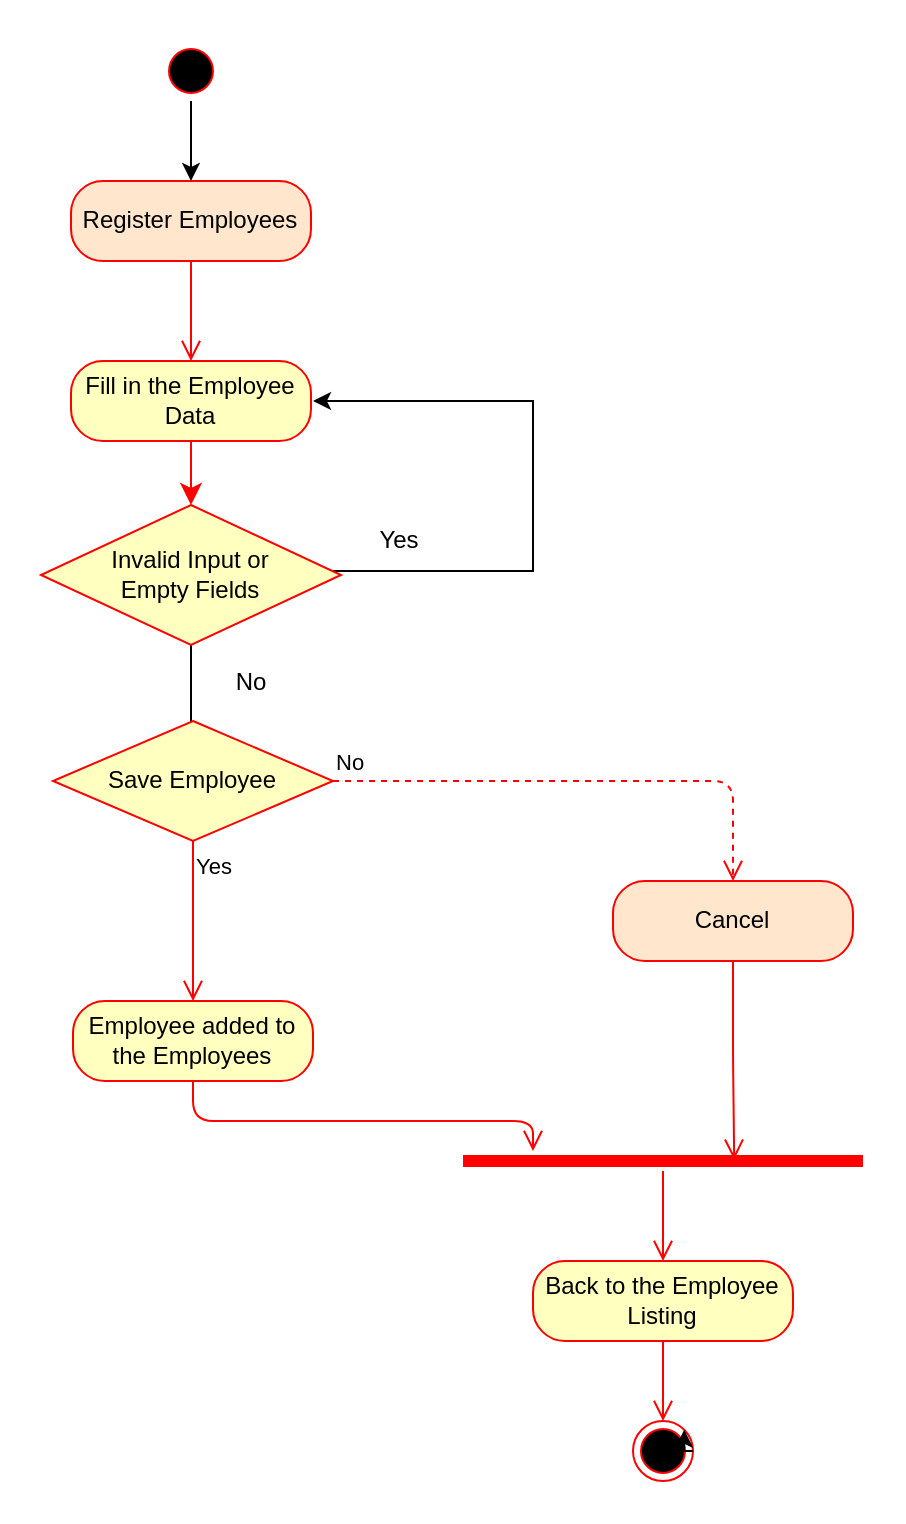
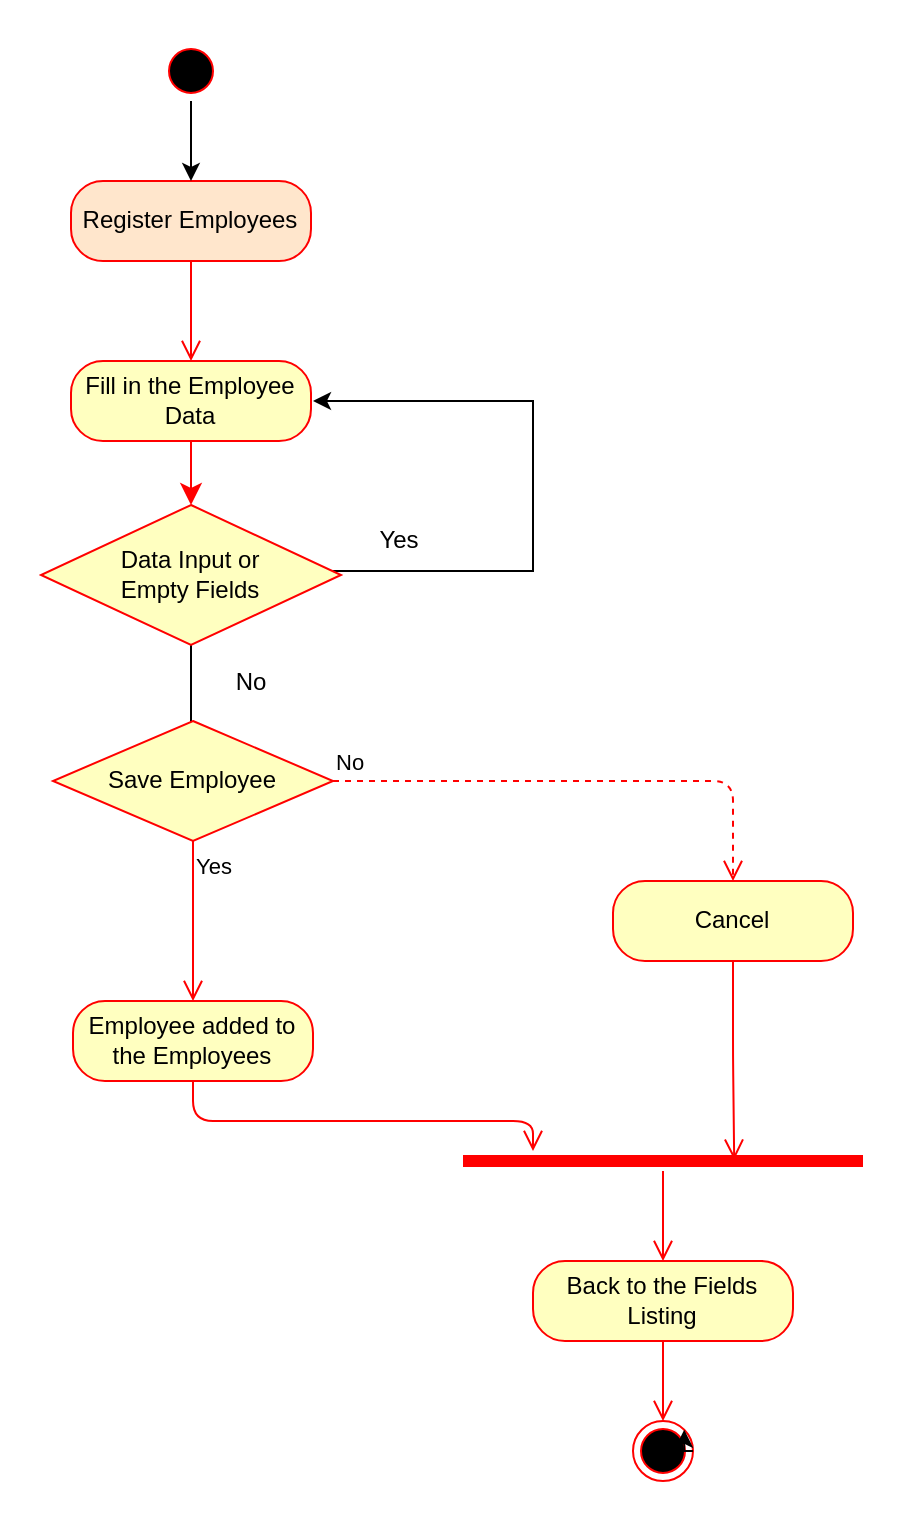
node "Invalid Input or Empty Fields": label "Invalid Input or Empty Fields" -> "Data Input or Empty Fields"
node "Cancel": fillcolor #ffe6cc -> #ffffc0
node "Back to the Employee Listing": label "Back to the Employee Listing" -> "Back to the Fields Listing"
